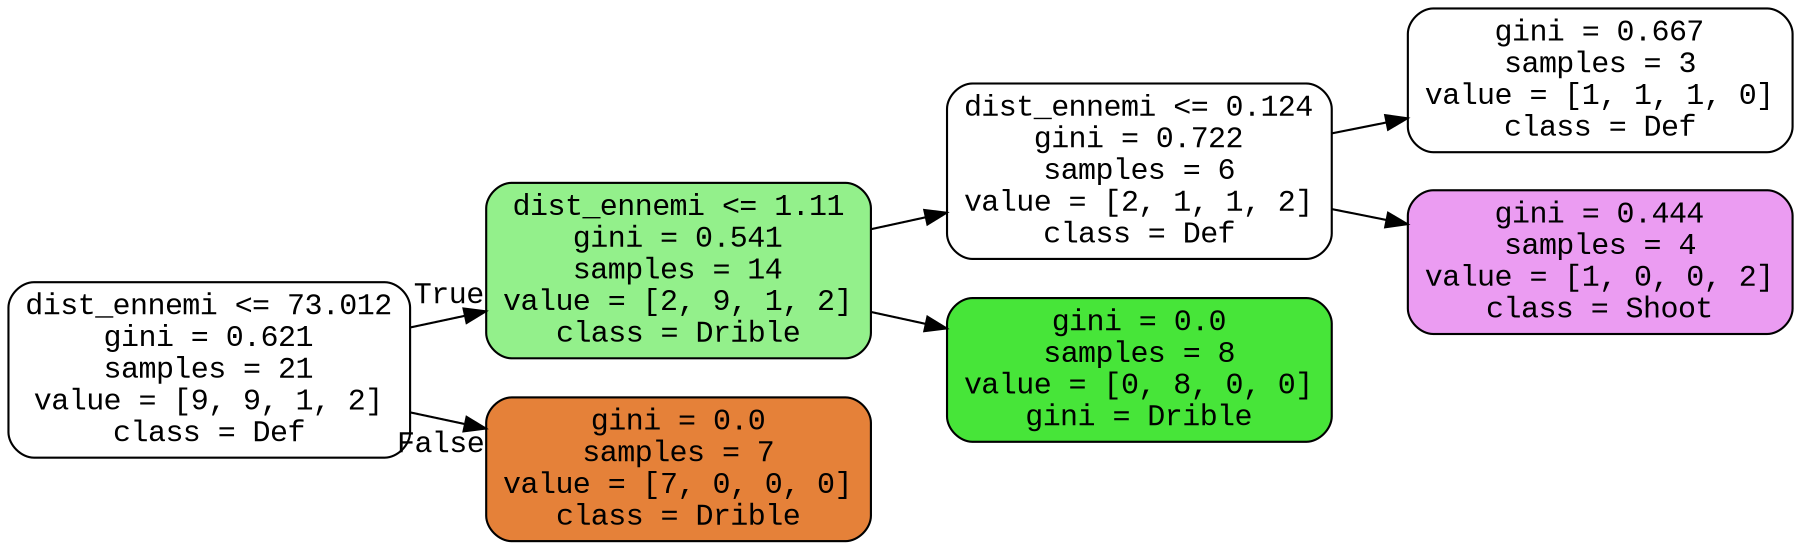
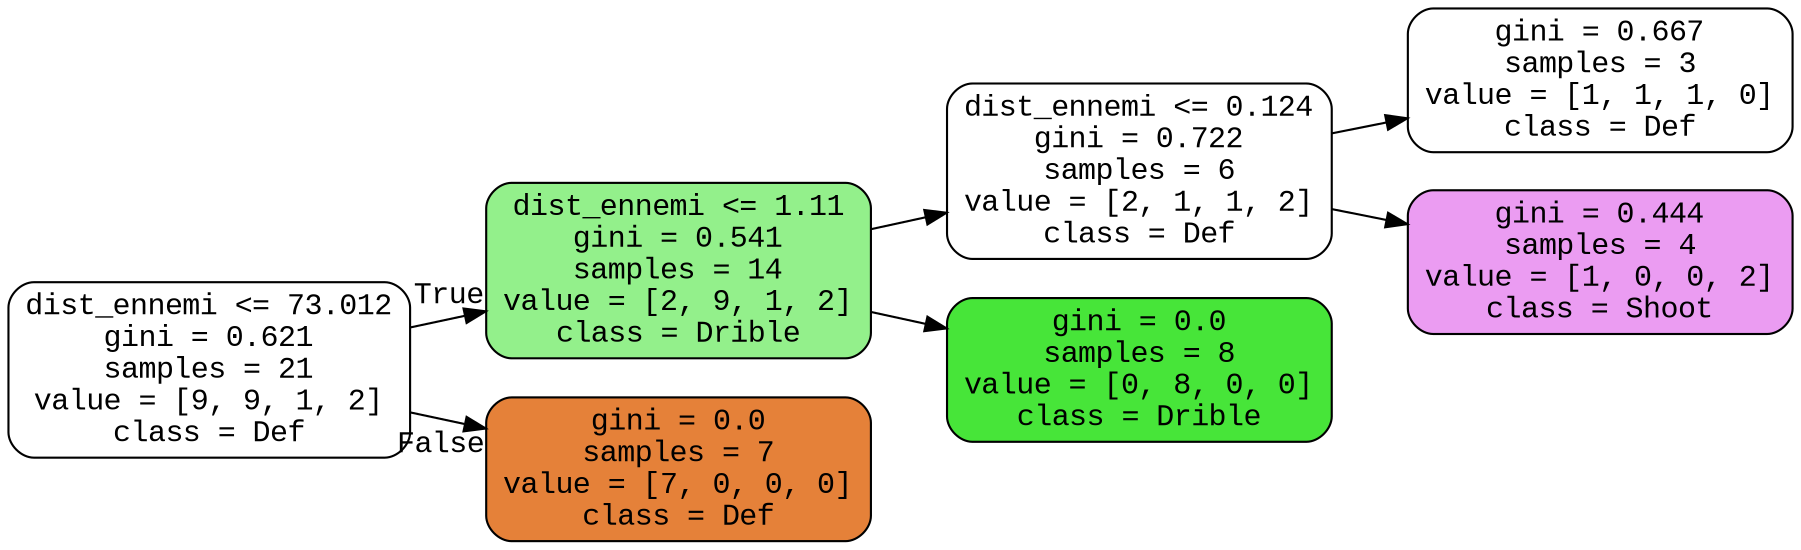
node "gini = 0.0 samples = 8 value = [0, 8, 0, 0] gini = Drible": label "gini = 0.0 samples = 8 value = [0, 8, 0, 0] gini = Drible" -> "gini = 0.0 samples = 8 value = [0, 8, 0, 0] class = Drible"
node "gini = 0.0 samples = 7 value = [7, 0, 0, 0] class = Drible": label "gini = 0.0 samples = 7 value = [7, 0, 0, 0] class = Drible" -> "gini = 0.0 samples = 7 value = [7, 0, 0, 0] class = Def"
